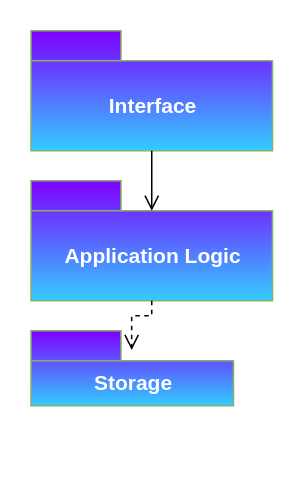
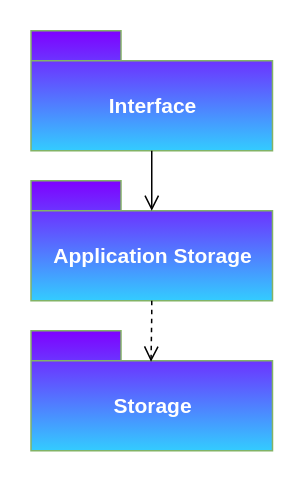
node "Application Logic": label "Application Logic" -> "Application Storage"
node "Storage": size 203x75 -> 242x120
